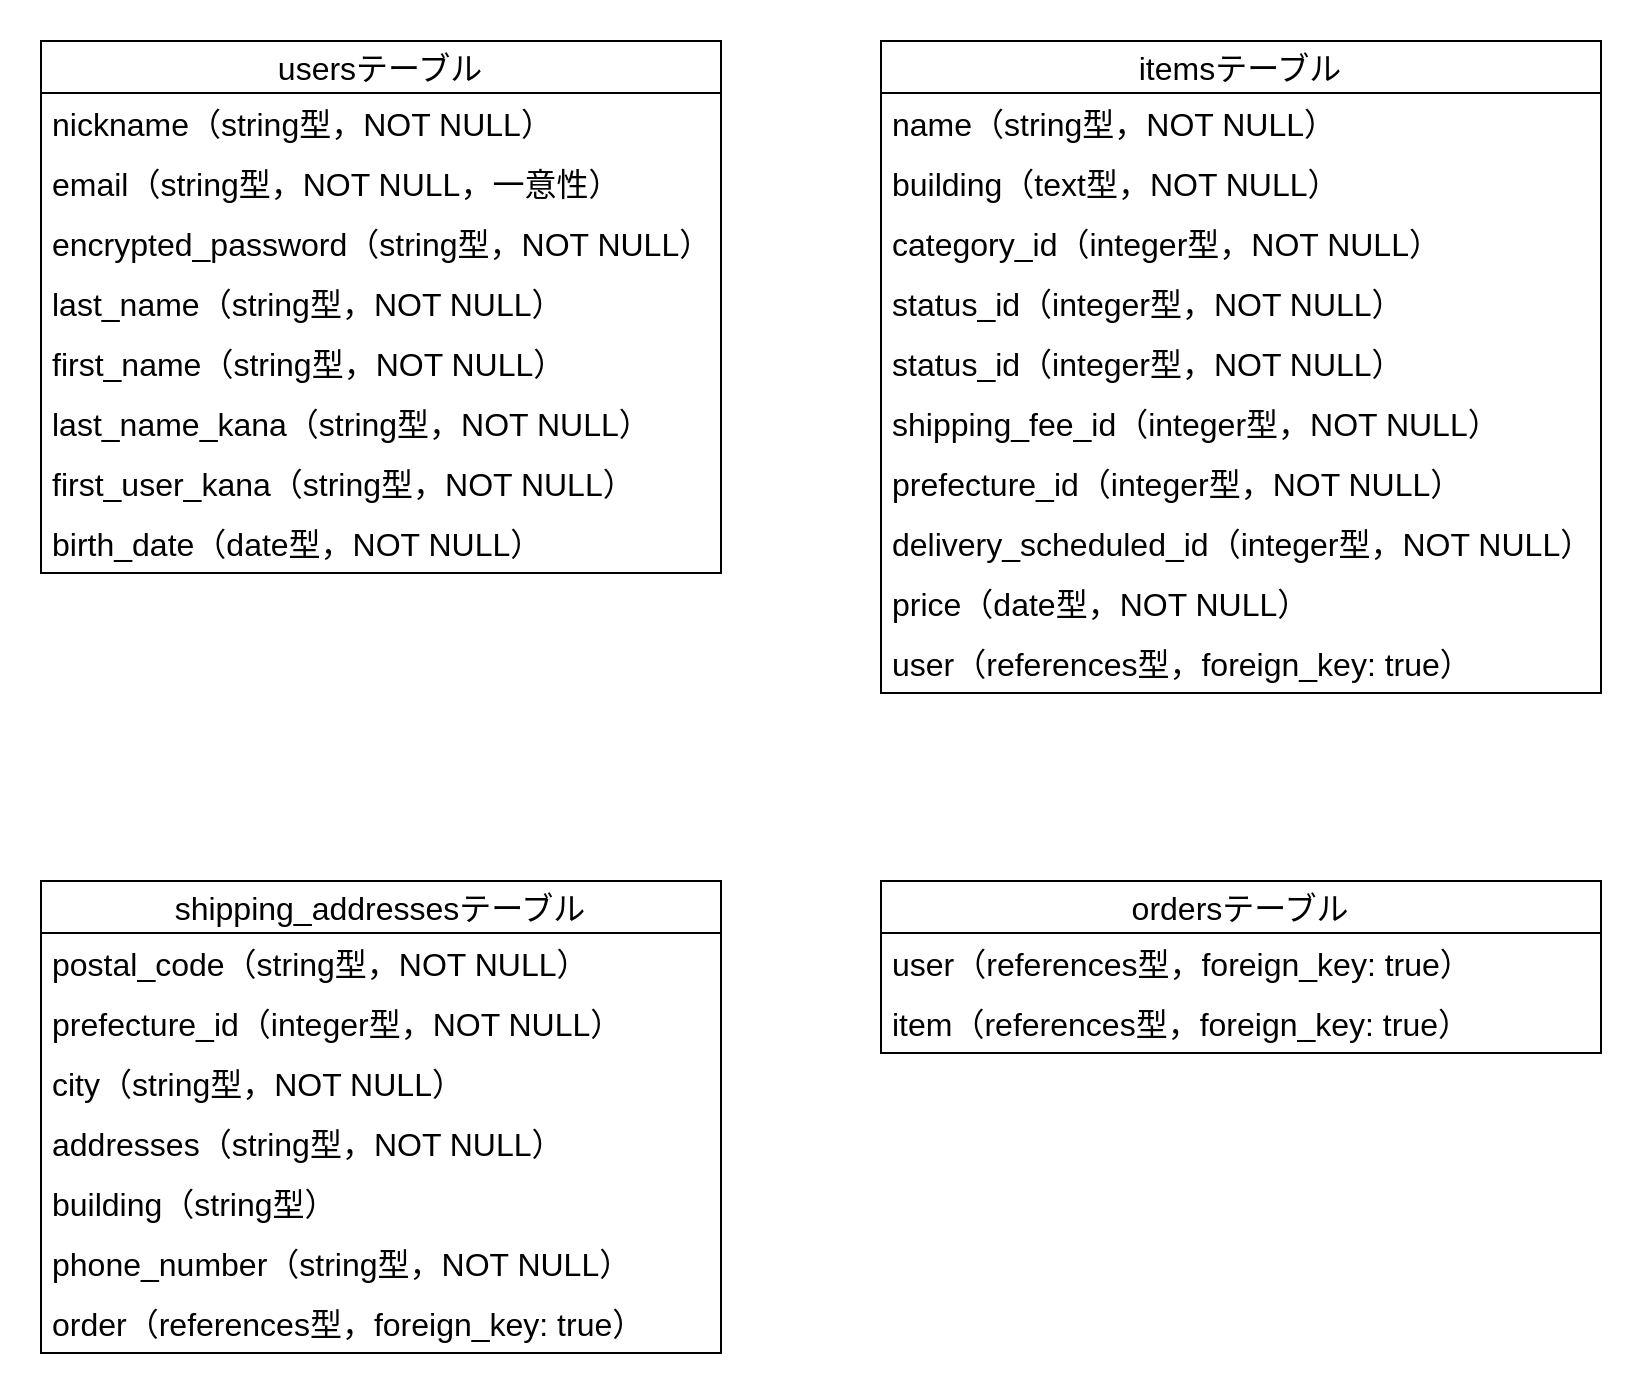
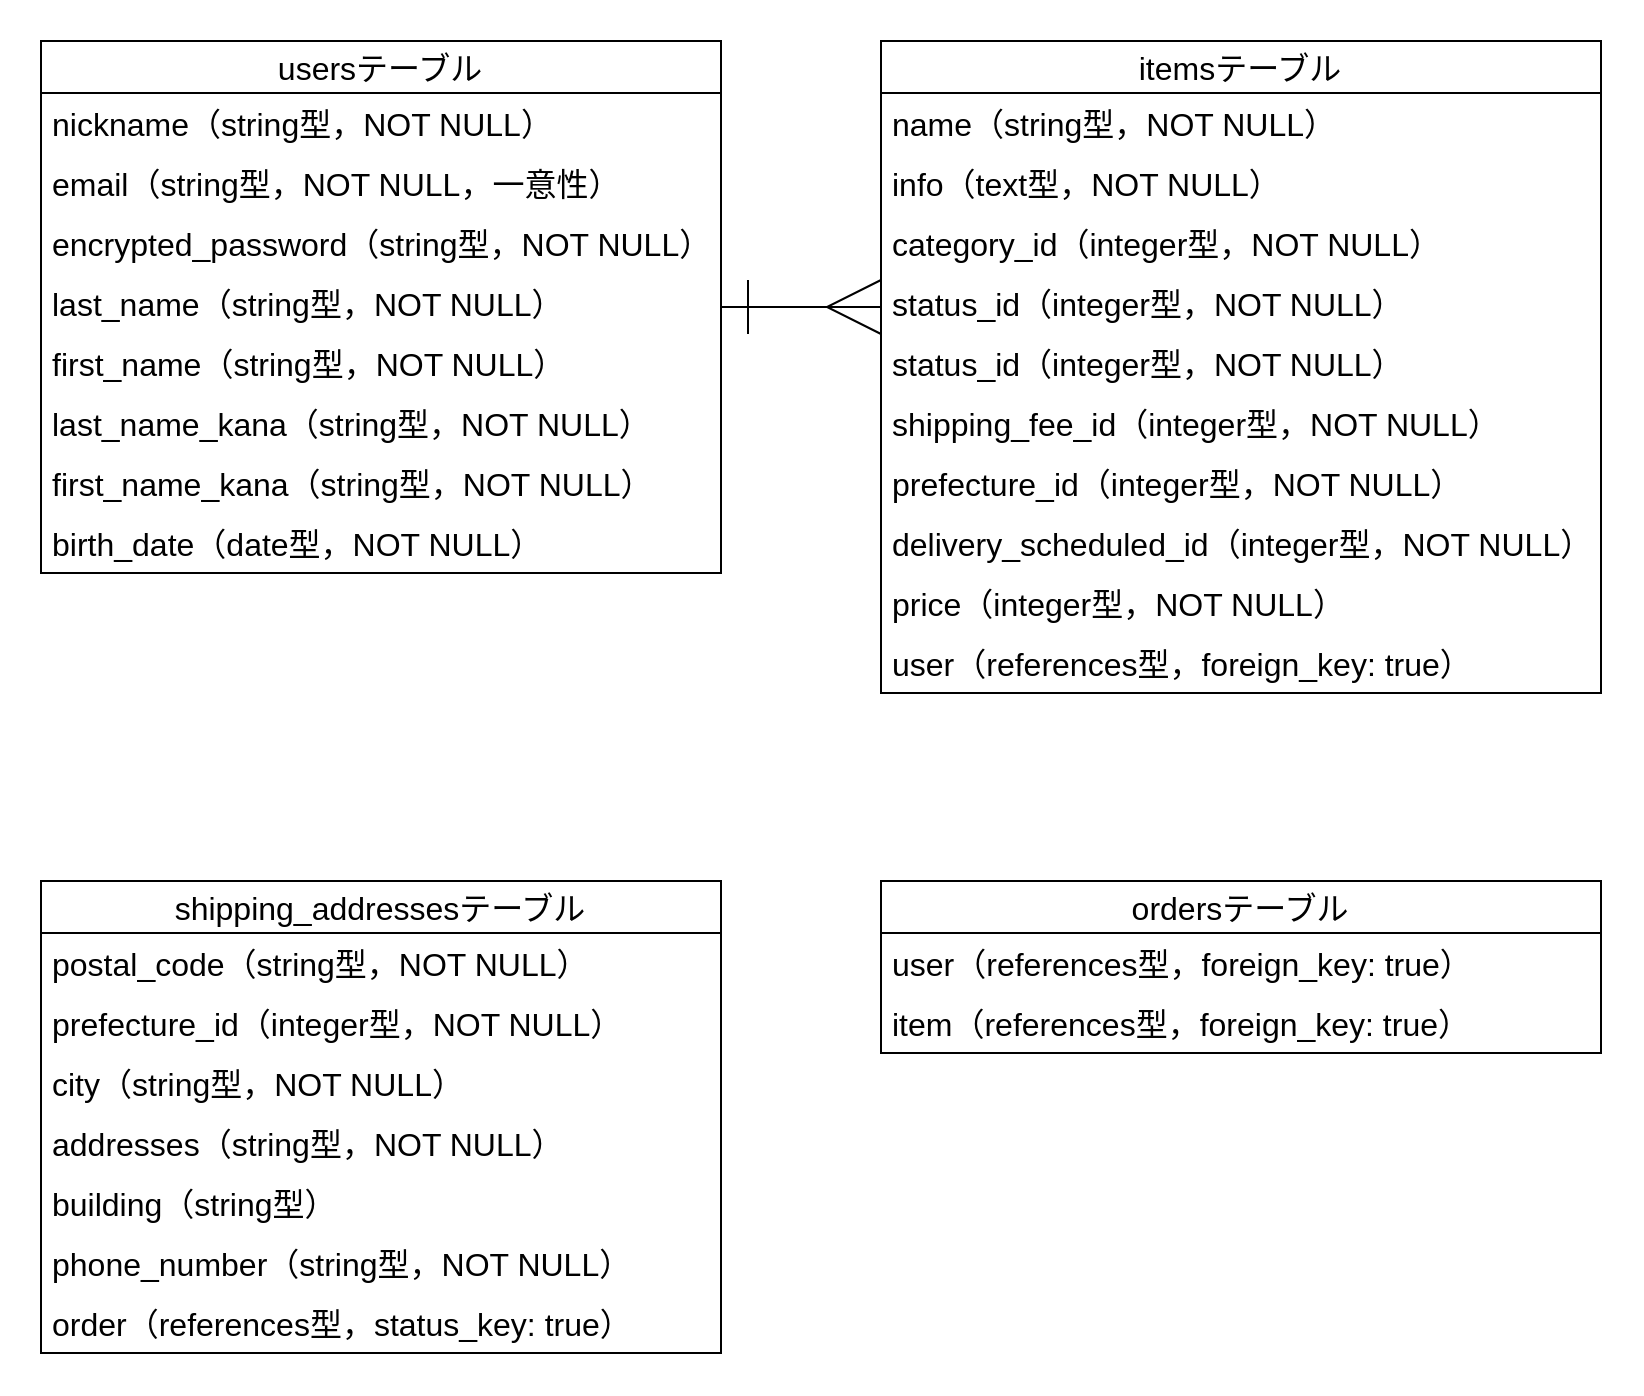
node "building（text型，NOT NULL）": label "building（text型，NOT NULL）" -> "info（text型，NOT NULL）"
edge "usersテーブル" -- "itemsテーブル": added
node "first_user_kana（string型，NOT NULL）": label "first_user_kana（string型，NOT NULL）" -> "first_name_kana（string型，NOT NULL）"
node "price（date型，NOT NULL）": label "price（date型，NOT NULL）" -> "price（integer型，NOT NULL）"
node "order（references型，foreign_key: true）": label "order（references型，foreign_key: true）" -> "order（references型，status_key: true）"
